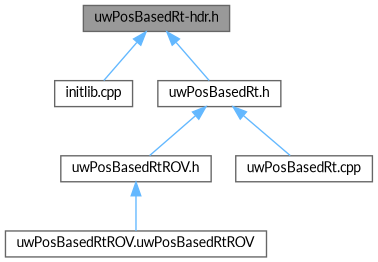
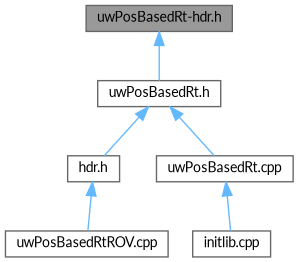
edge "initlib.cpp" -> "uwPosBasedRt-hdr.h": now "initlib.cpp" -> "uwPosBasedRt.cpp"
node "uwPosBasedRtROV.h": label "uwPosBasedRtROV.h" -> "hdr.h"
node "uwPosBasedRtROV.uwPosBasedRtROV": label "uwPosBasedRtROV.uwPosBasedRtROV" -> "uwPosBasedRtROV.cpp"
